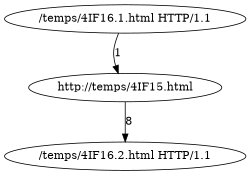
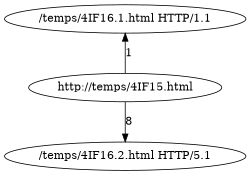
edge "/temps/4IF16.1.html HTTP/1.1" -> "http://temps/4IF15.html": reversed
node "/temps/4IF16.2.html HTTP/1.1": label "/temps/4IF16.2.html HTTP/1.1" -> "/temps/4IF16.2.html HTTP/5.1"
